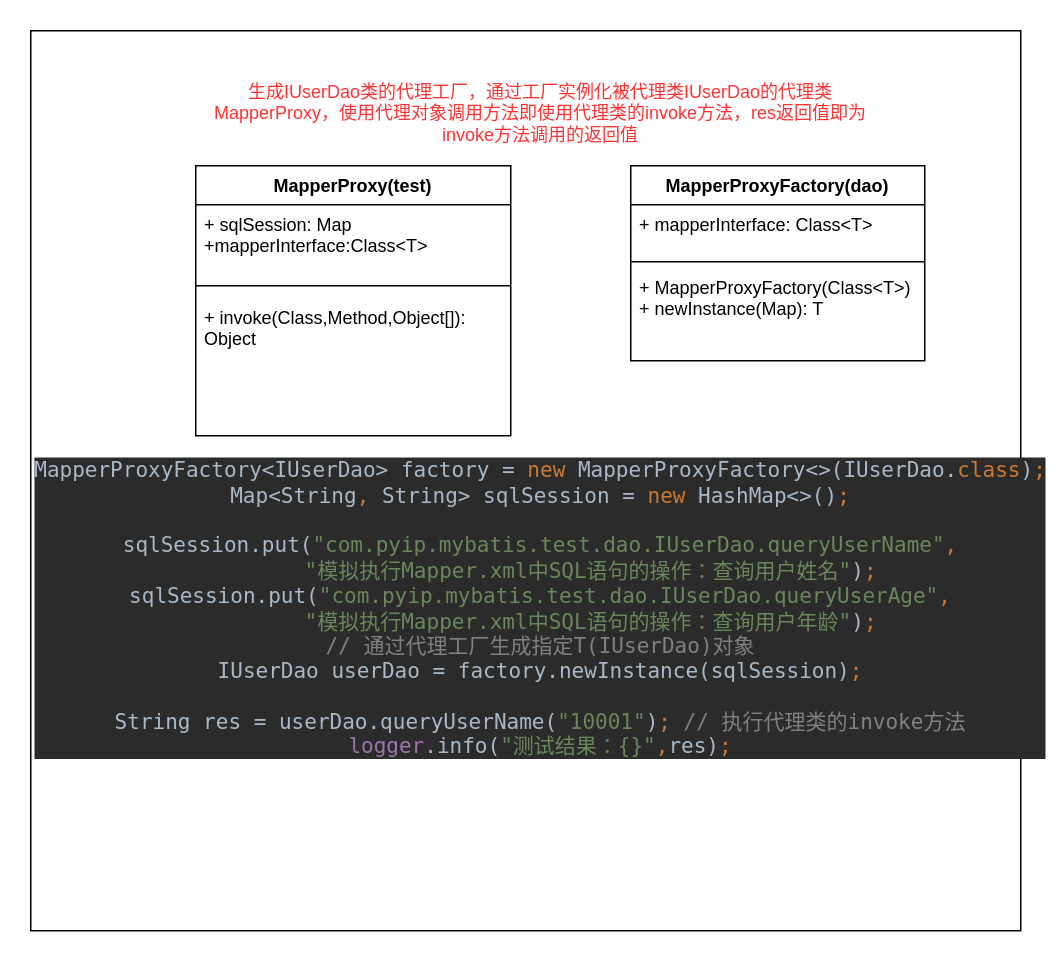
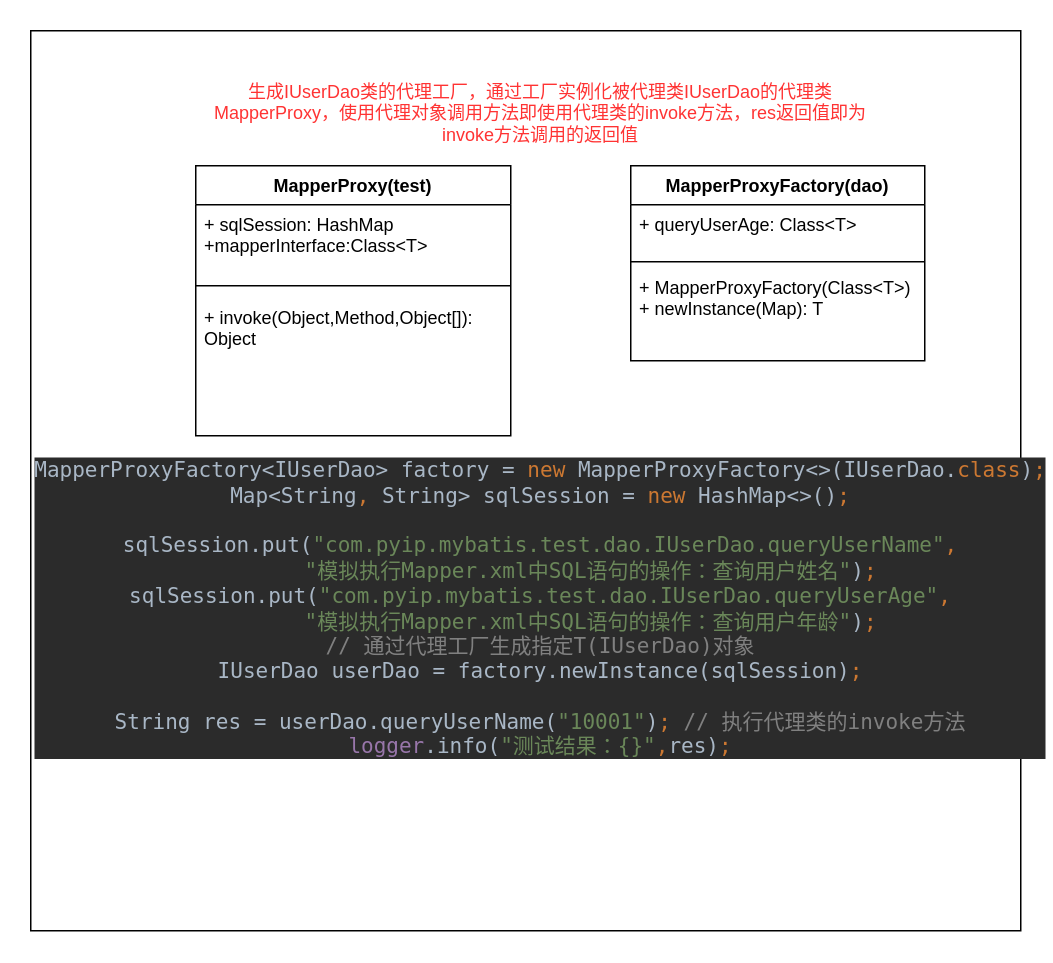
node "+ mapperInterface: Class<T>": label "+ mapperInterface: Class<T>" -> "+ queryUserAge: Class<T>"
node "+ sqlSession: Map +mapperInterface:Class<T>": label "+ sqlSession: Map +mapperInterface:Class<T>" -> "+ sqlSession: HashMap +mapperInterface:Class<T>"
node "+ invoke(Class,Method,Object[]): Object": label "+ invoke(Class,Method,Object[]): Object" -> "+ invoke(Object,Method,Object[]): Object"
